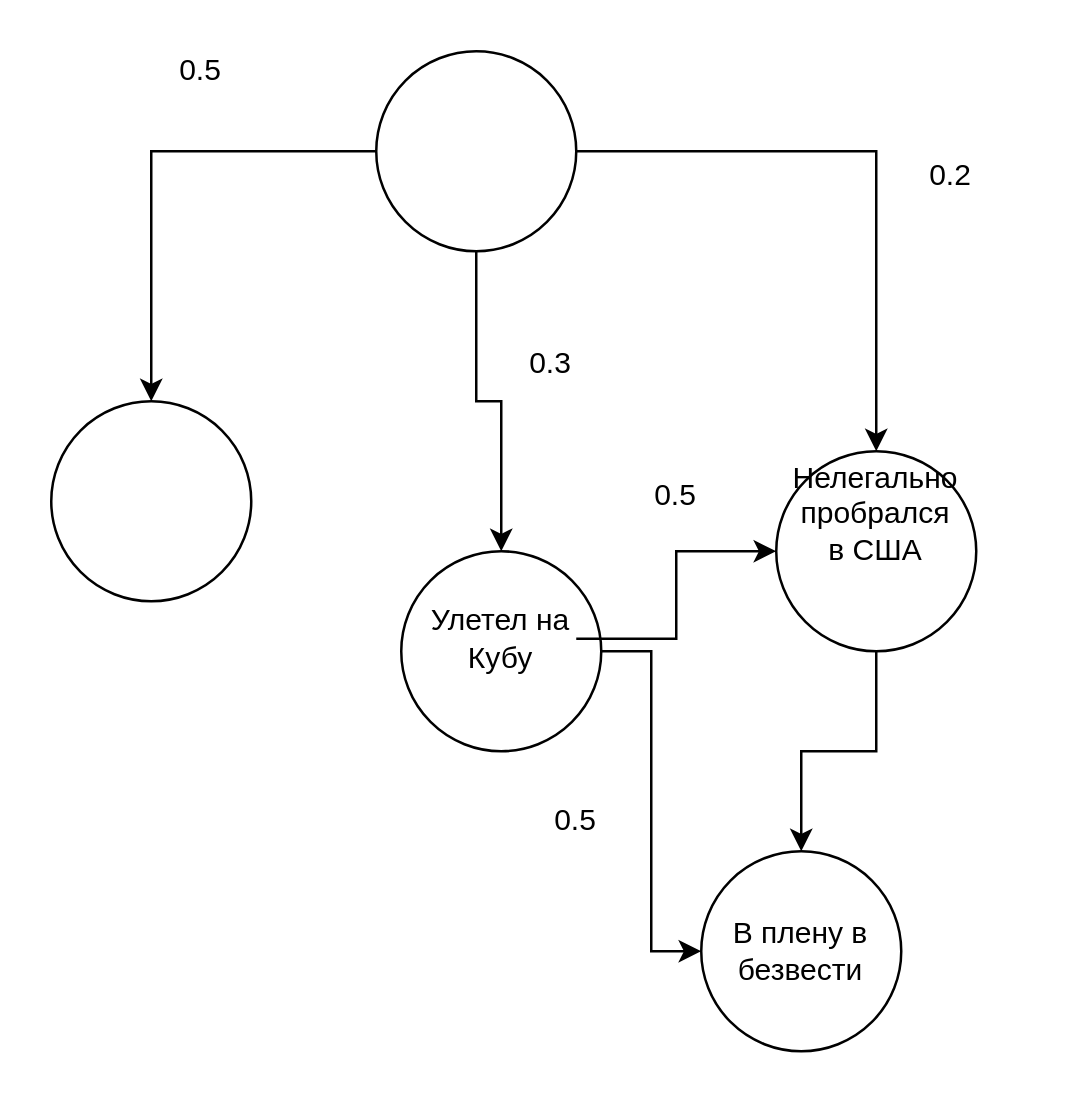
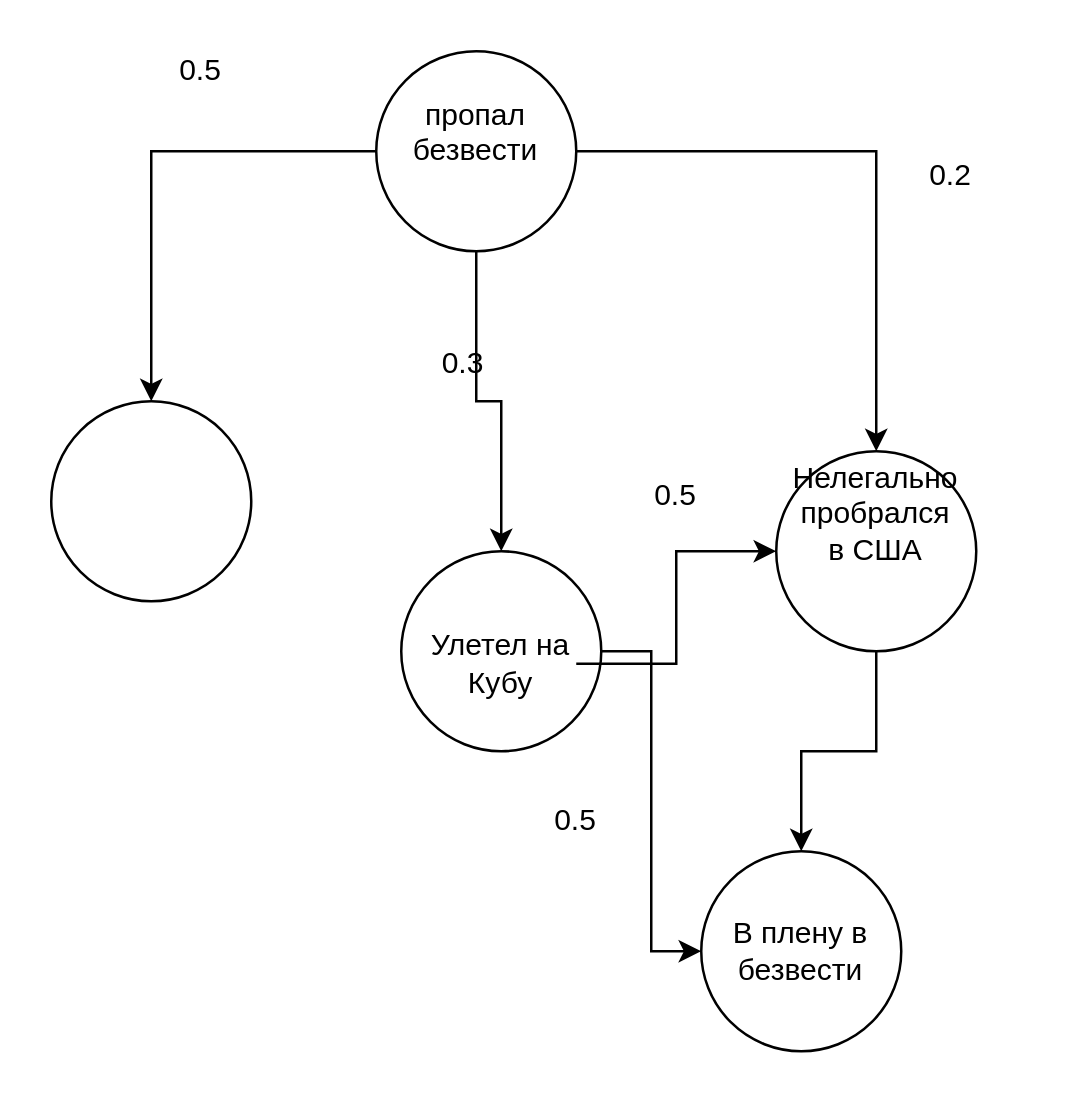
node "пропал безвести": added
node "0.3": moved (551, 364) -> (464, 364)
node "Улетел на Кубу": moved (501, 639) -> (501, 664)
